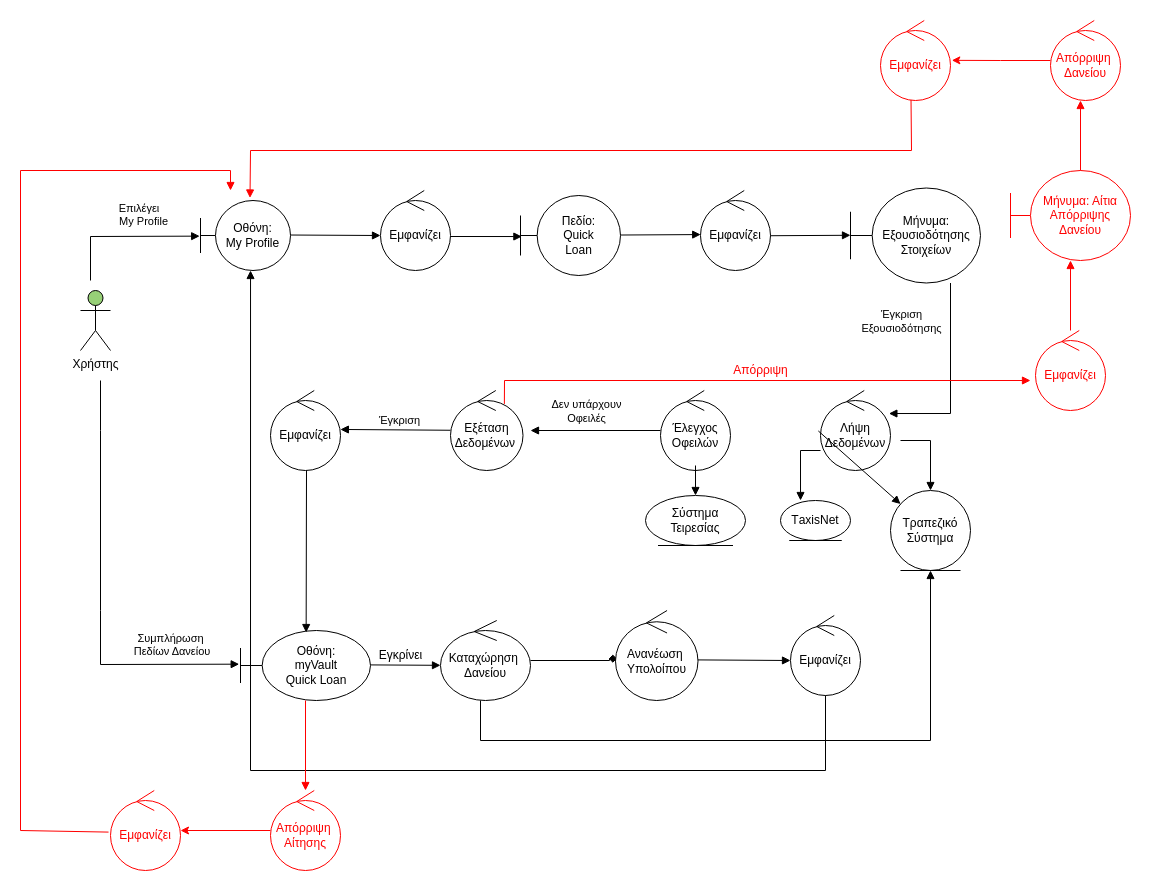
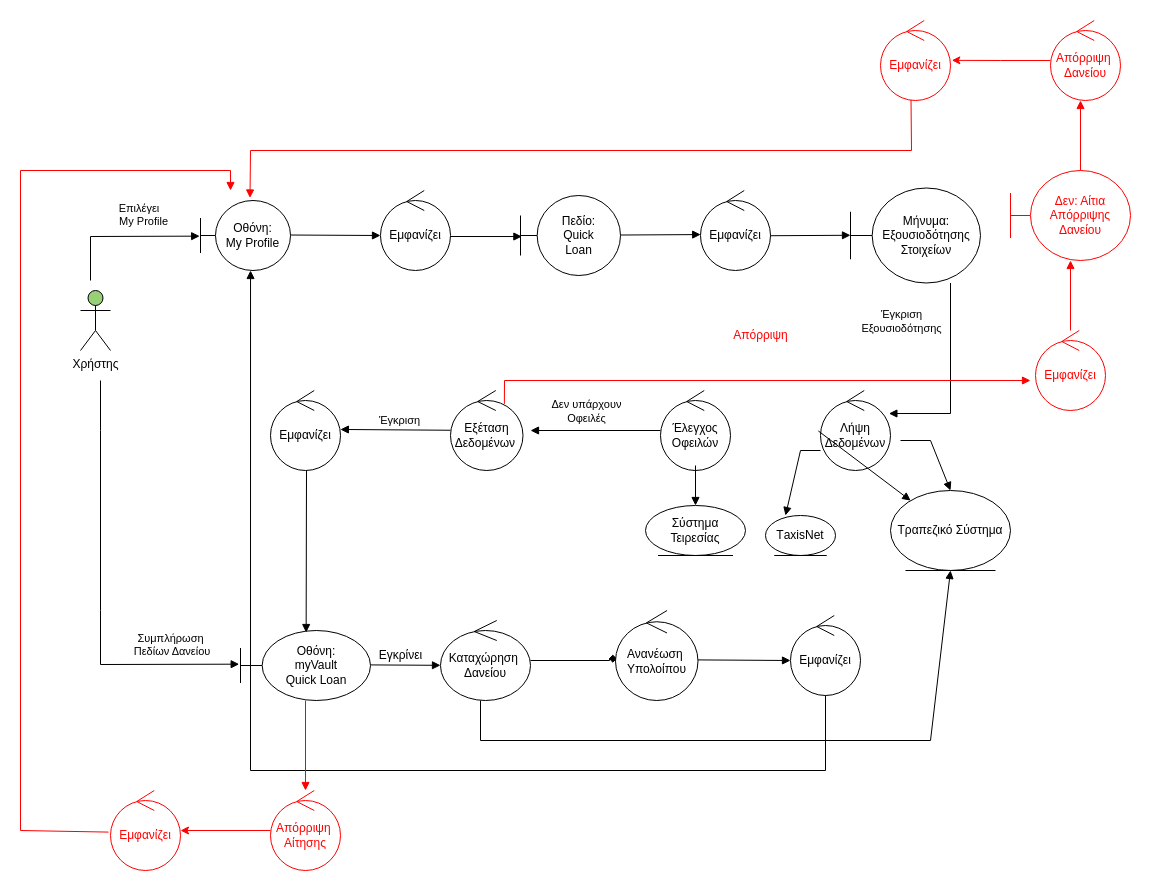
node "Μήνυμα: Αίτια Απόρριψης Δανείου": label "Μήνυμα: Αίτια Απόρριψης Δανείου" -> "Δεν: Αίτια Απόρριψης Δανείου"
node "Απόρριψη": moved (761, 371) -> (761, 336)
node "Σύστημα Τειρεσίας": moved (696, 521) -> (696, 531)
node "ΤaxisNet": moved (816, 521) -> (801, 536)
node "Τραπεζικό Σύστημα": size 80x80 -> 120x80
